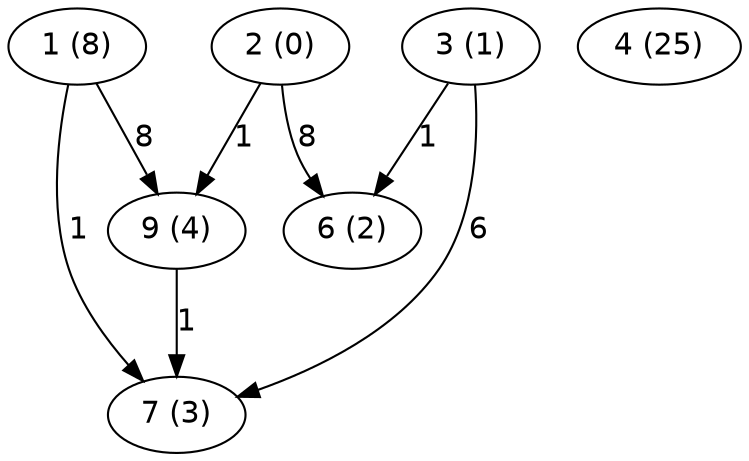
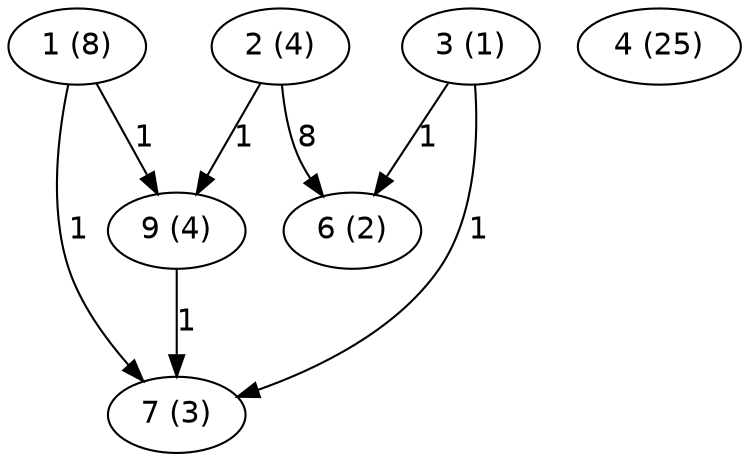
node "2 (0)": label "2 (0)" -> "2 (4)"
edge "1 (8)" -> "9 (4)": label "8" -> "1"
edge "3 (1)" -> "7 (3)": label "6" -> "1"
